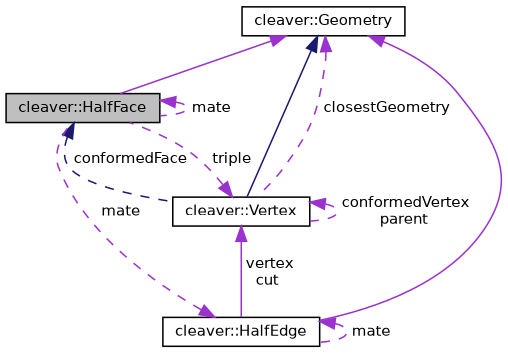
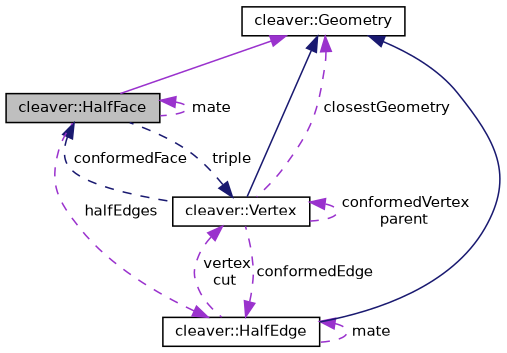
edge "cleaver::HalfFace" -> "cleaver::Vertex": color darkorchid3 -> midnightblue
edge "cleaver::HalfEdge" -> "cleaver::Geometry": color darkorchid3 -> midnightblue
edge "cleaver::HalfFace" -> "cleaver::HalfEdge": label " mate" -> " halfEdges"
edge "cleaver::Vertex" -> "cleaver::HalfEdge": added, label "conformedEdge"
edge "cleaver::HalfEdge" -> "cleaver::Vertex": style solid -> dashed
